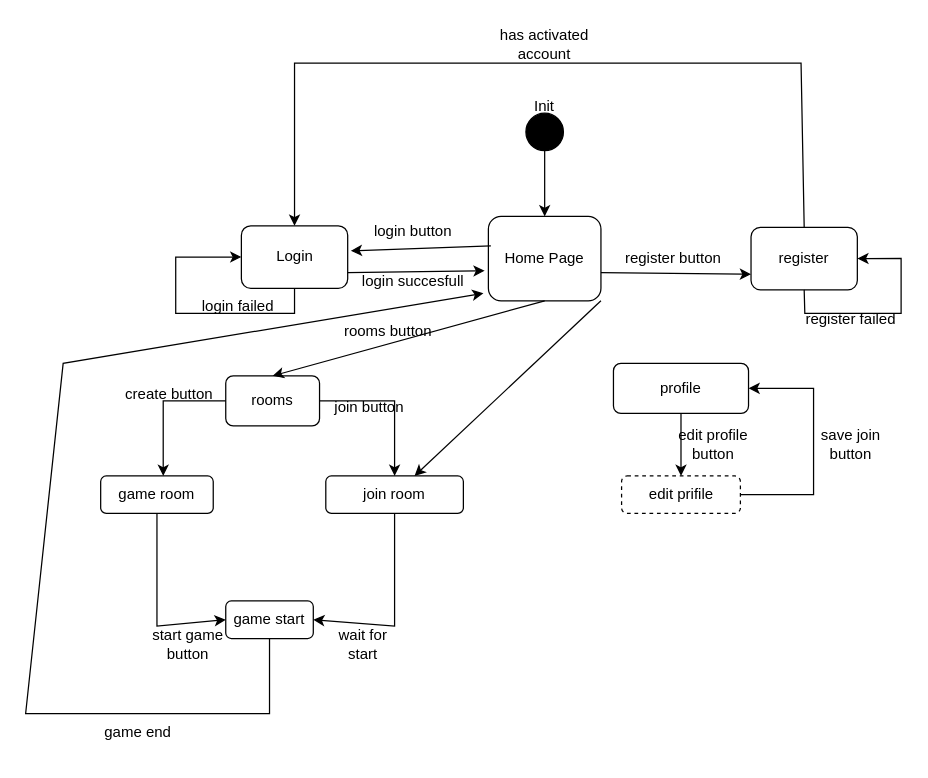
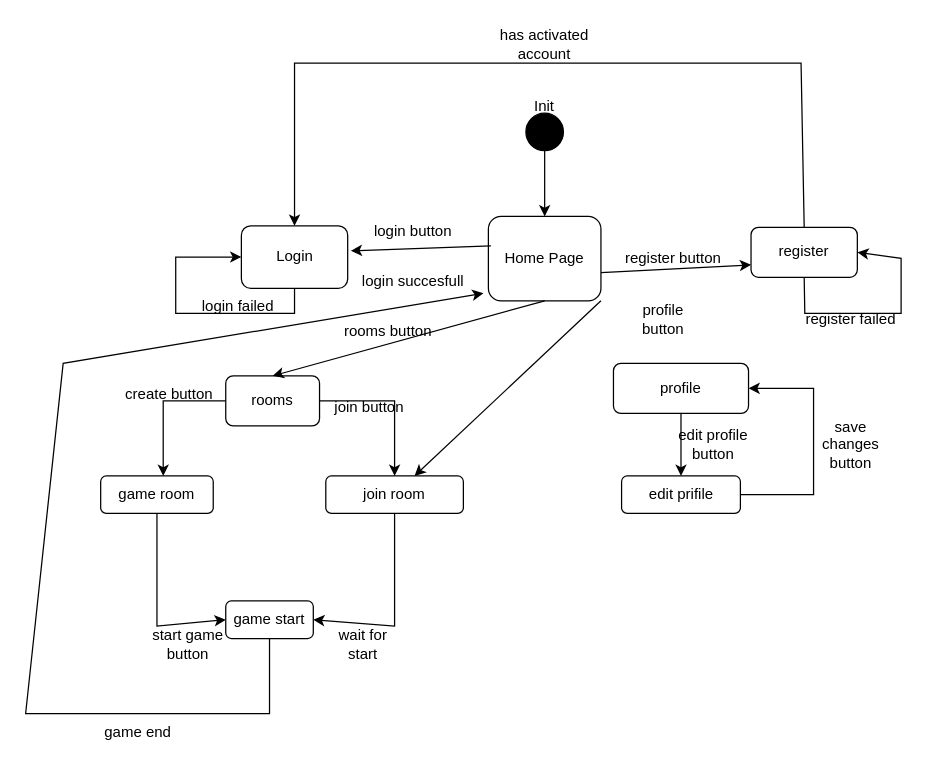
node "register": size 106x63 -> 106x50
edge "Login" -> "Home Page": removed
node "profile button": added
node "save join button": label "save join button" -> "save changes button"
node "edit prifile": style dashed -> solid
